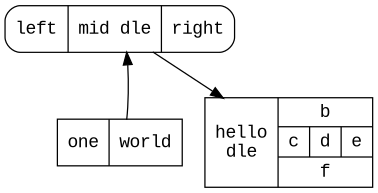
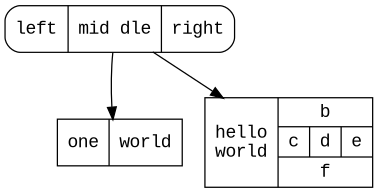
edge "one" -> "left": reversed
node "hello": text "dle" -> "world"
